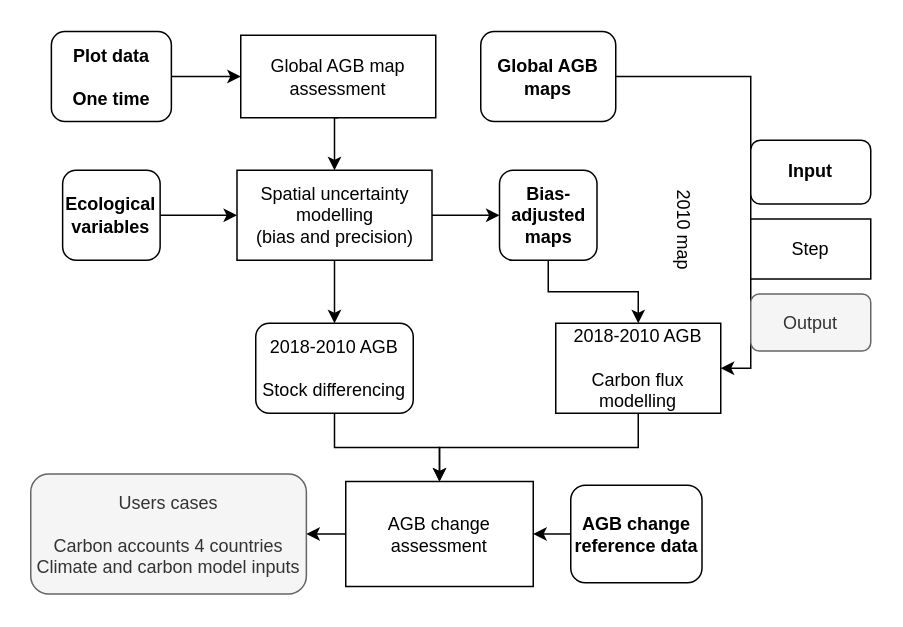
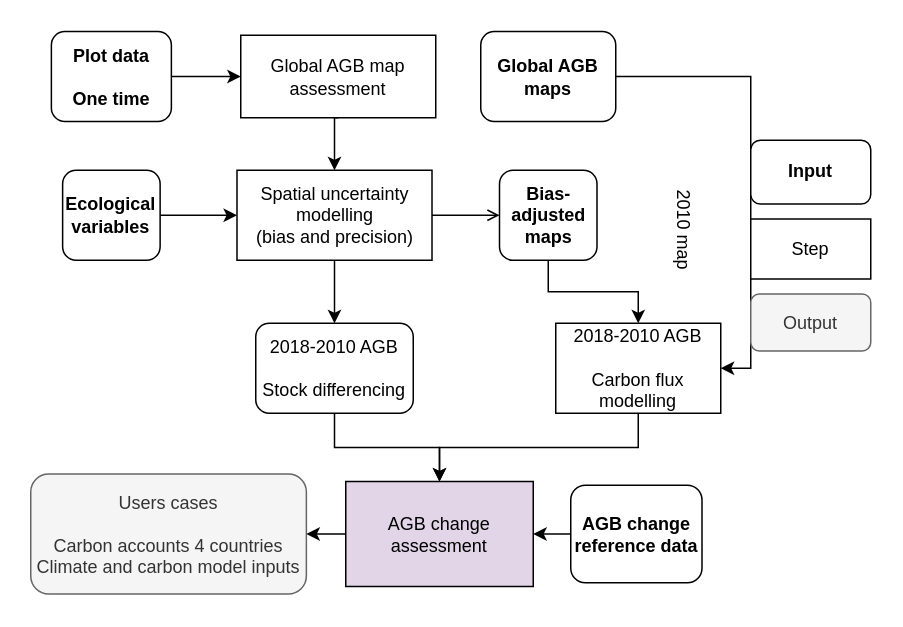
edge "Spatial uncertainty modelling (bias and precision)" -> "Bias-adjusted maps": arrowhead classic -> open
node "AGB change assessment": fillcolor #ffffff -> #e1d5e7
